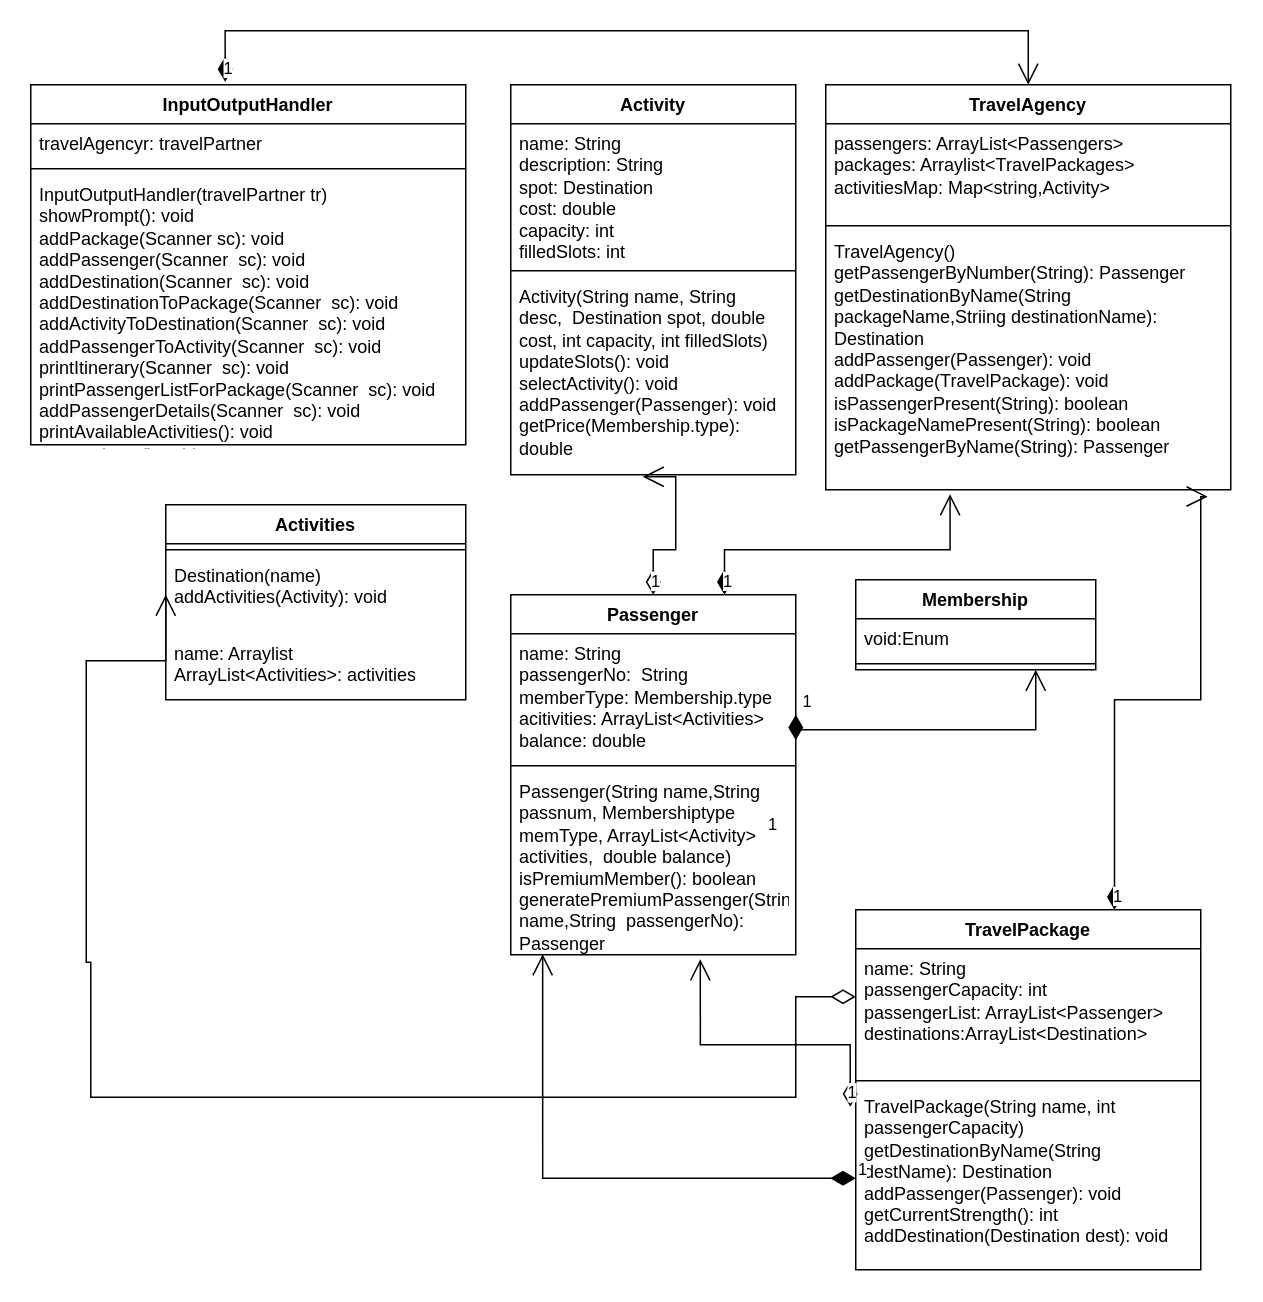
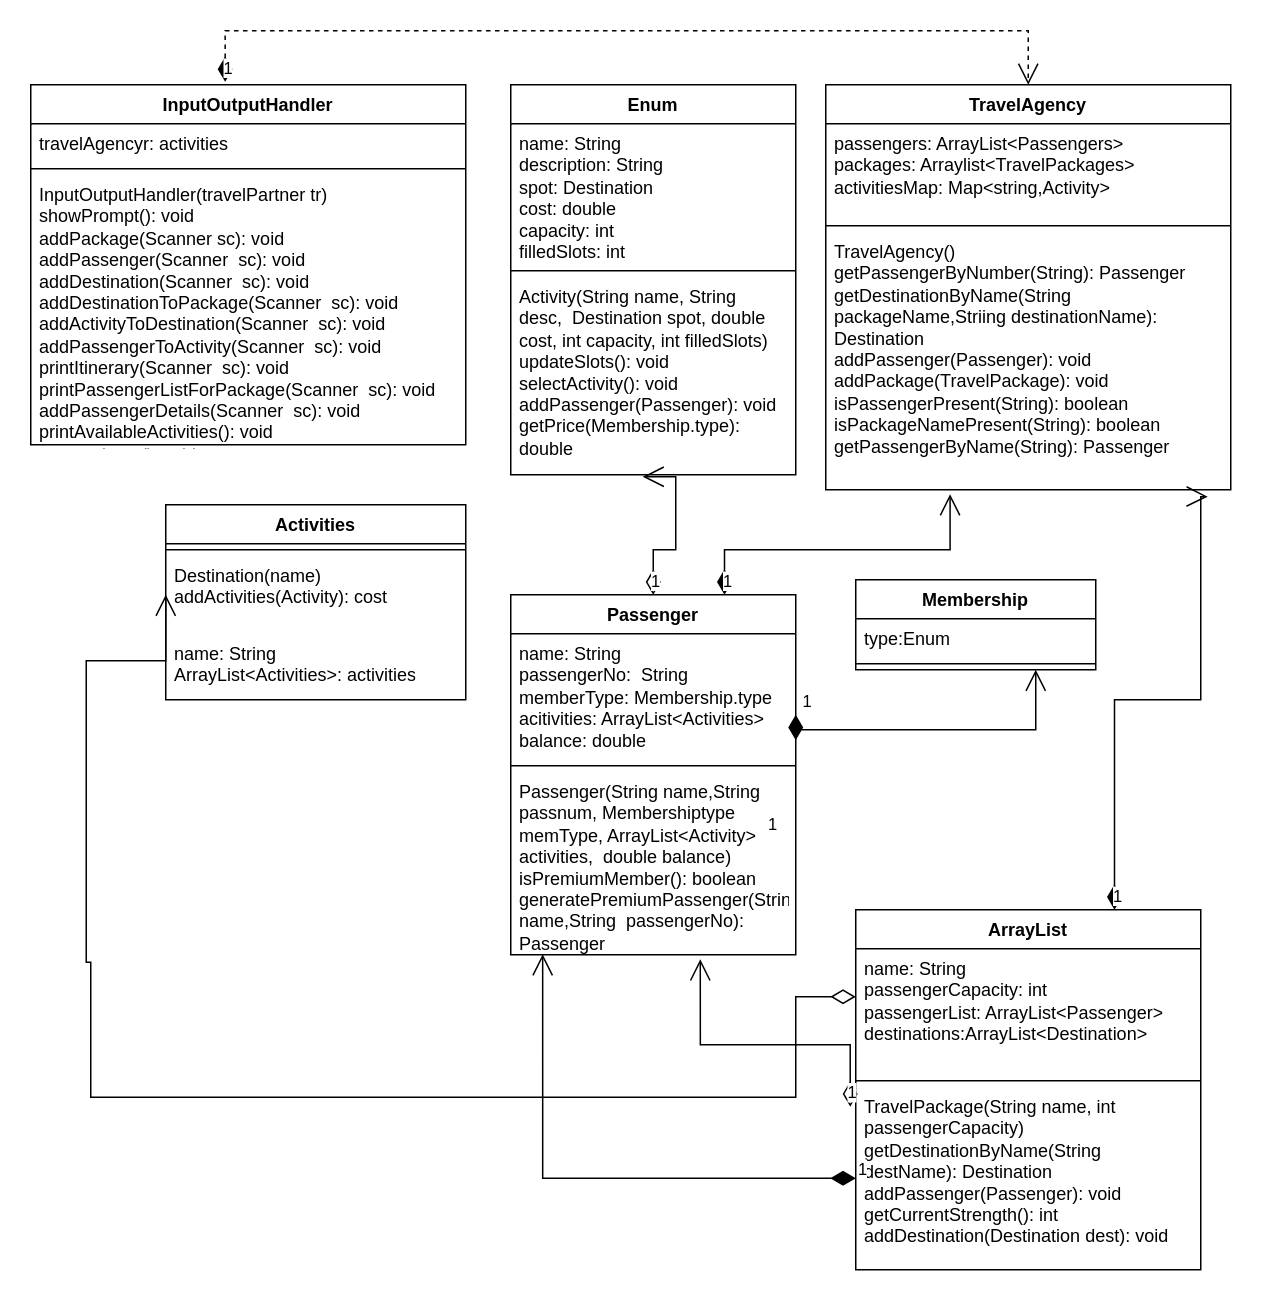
edge "InputOutputHandler" -- "TravelAgency": style solid -> dashed
node "Activity": label "Activity" -> "Enum"
node "travelAgencyr: travelPartner": label "travelAgencyr: travelPartner" -> "travelAgencyr: activities"
node "Destination(name) addActivities(Activity): void": label "Destination(name) addActivities(Activity): void" -> "Destination(name) addActivities(Activity): cost"
node "void:Enum": label "void:Enum" -> "type:Enum"
node "name: Arraylist ArrayList<Activities>: activities": label "name: Arraylist ArrayList<Activities>: activities" -> "name: String ArrayList<Activities>: activities"
node "TravelPackage": label "TravelPackage" -> "ArrayList"
